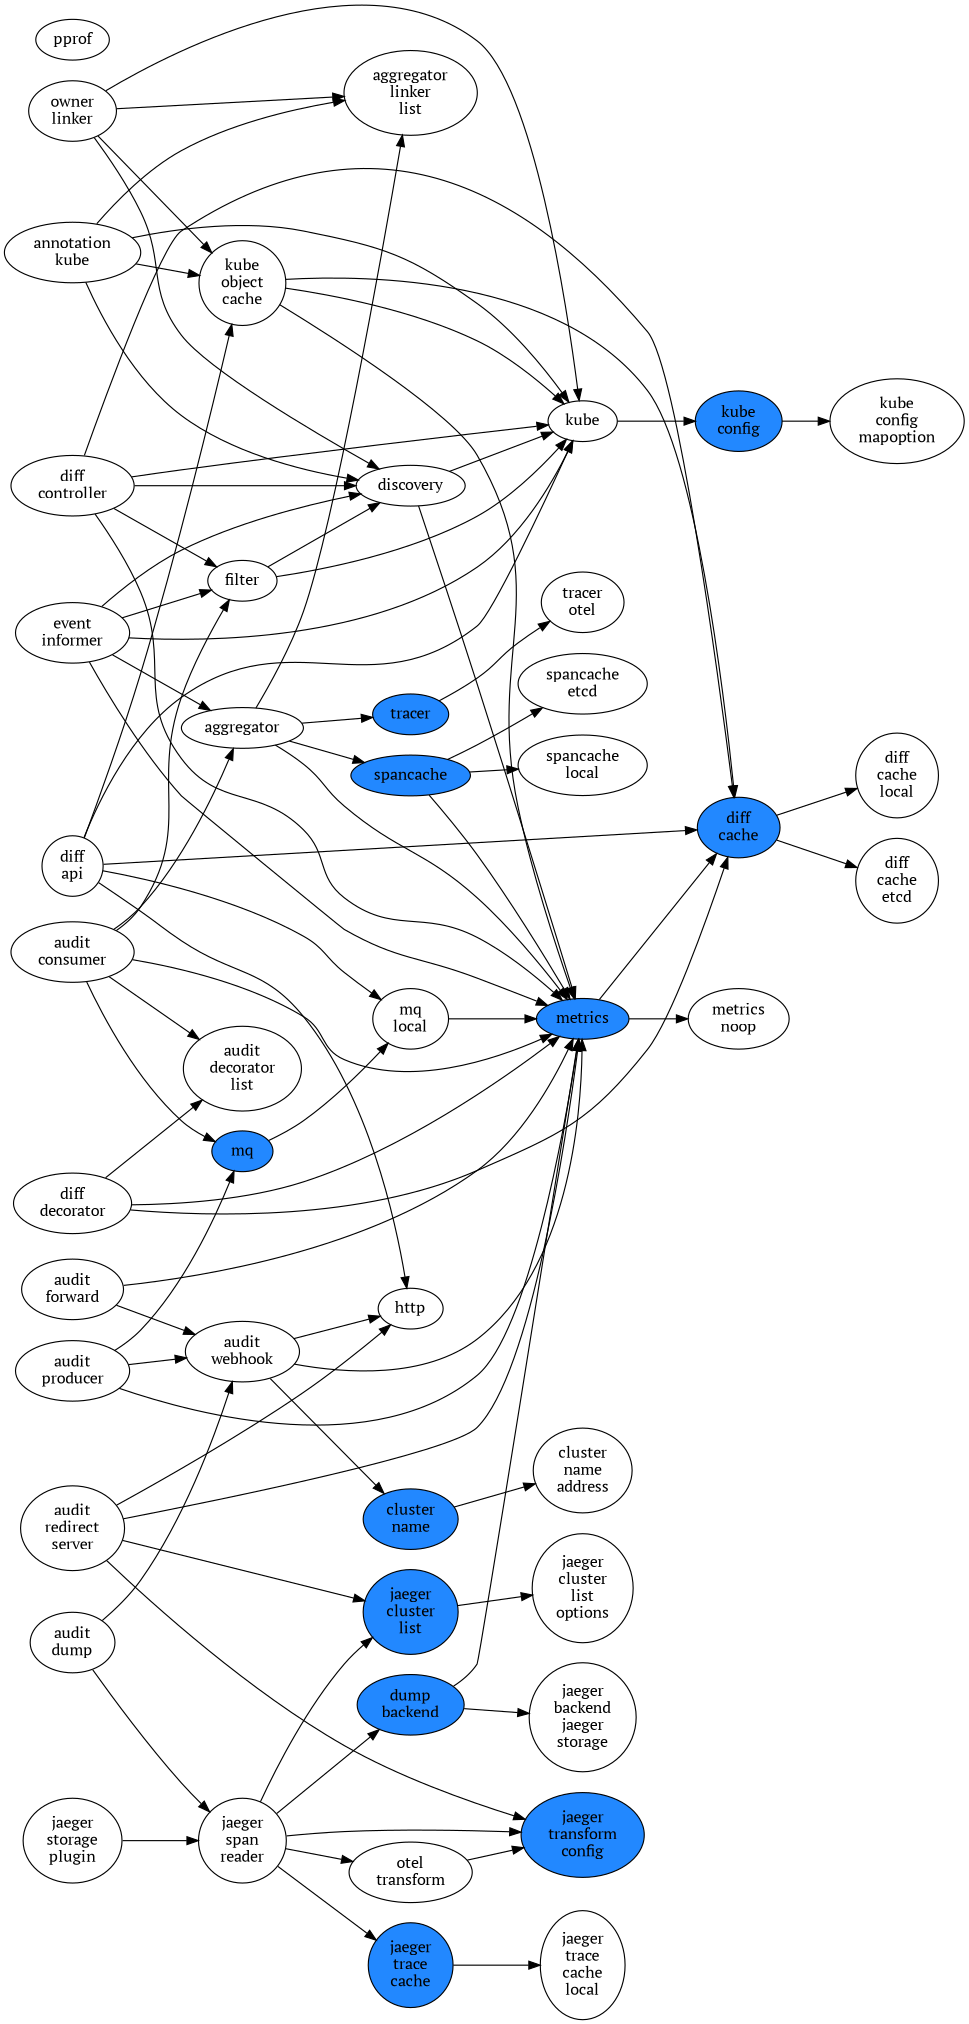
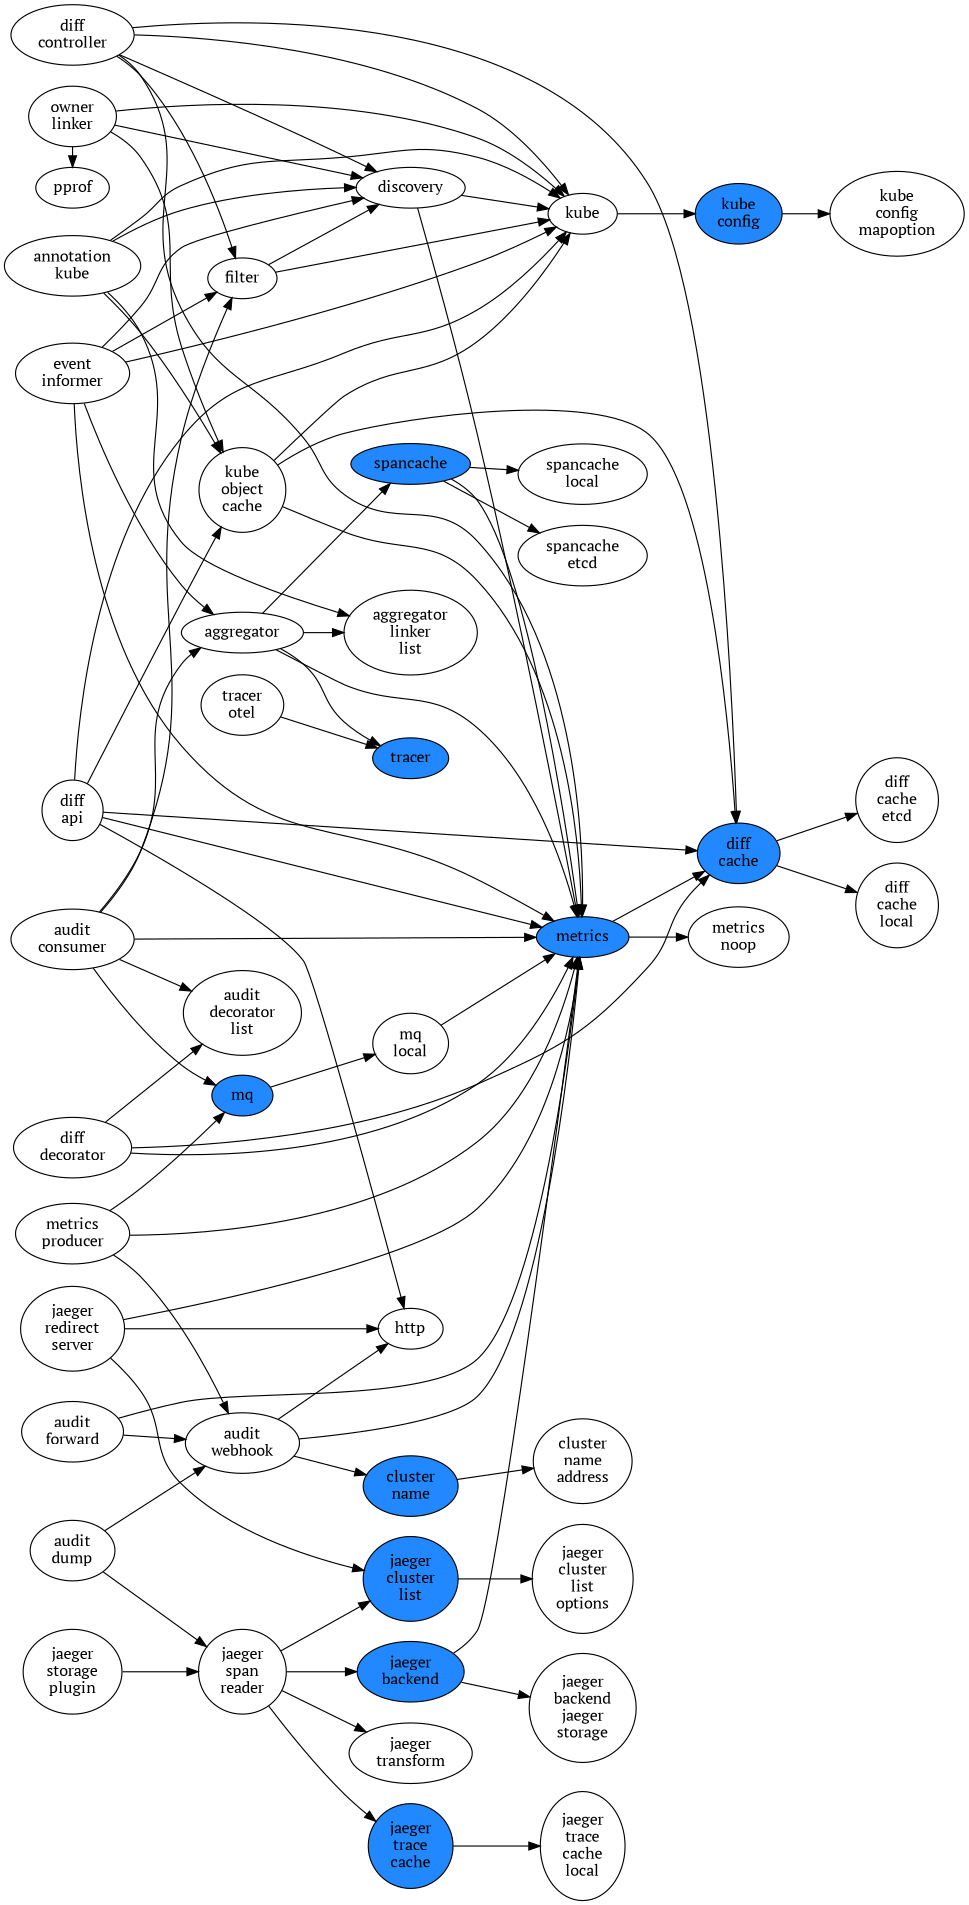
edge "owner linker" -> "aggregator linker list": now "owner linker" -> "pprof"
edge "tracer" -> "tracer otel": reversed
edge "diff api" -> "mq local": now "diff api" -> "metrics"
node "audit producer": label "audit producer" -> "metrics producer"
node "audit redirect server": label "audit redirect server" -> "jaeger redirect server"
node "dump backend": label "dump backend" -> "jaeger backend"
node "jaeger transform config": removed
node "otel transform": label "otel transform" -> "jaeger transform"
